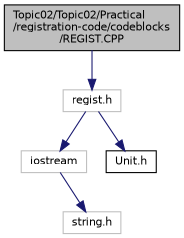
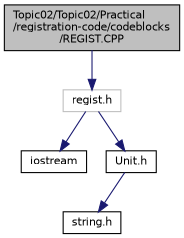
node "iostream": color grey75 -> black
edge "iostream" -> "string.h": now "Unit.h" -> "string.h"
node "string.h": color grey75 -> black
